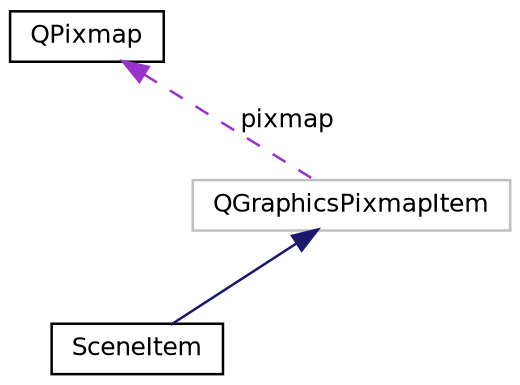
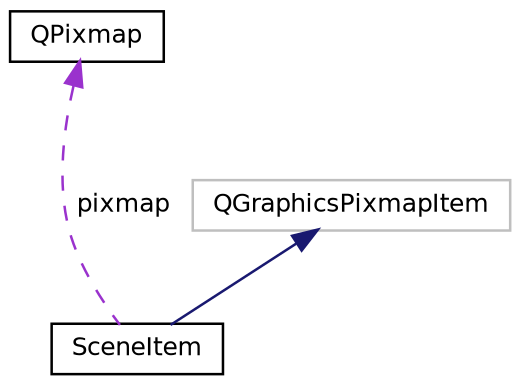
edge "QGraphicsPixmapItem" -> "QPixmap": now "SceneItem" -> "QPixmap"
